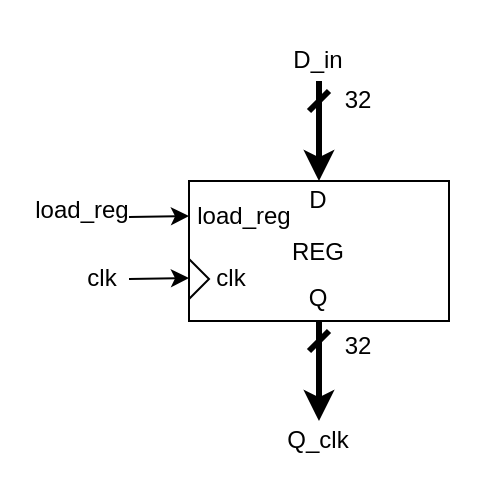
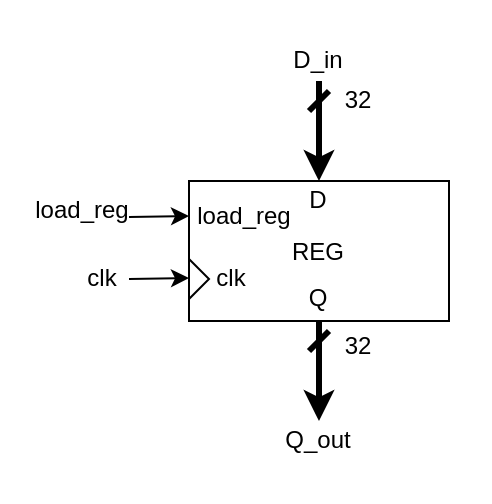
node "Q_clk": label "Q_clk" -> "Q_out"
